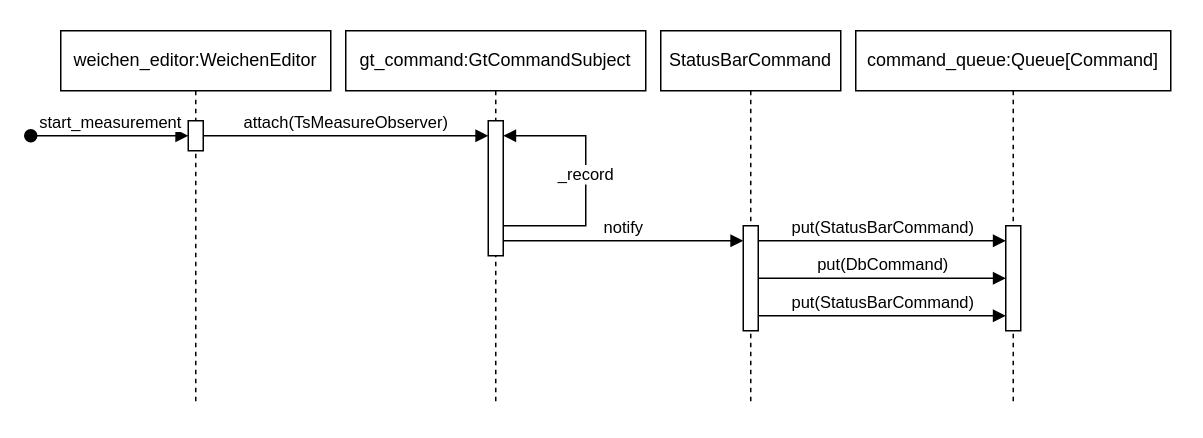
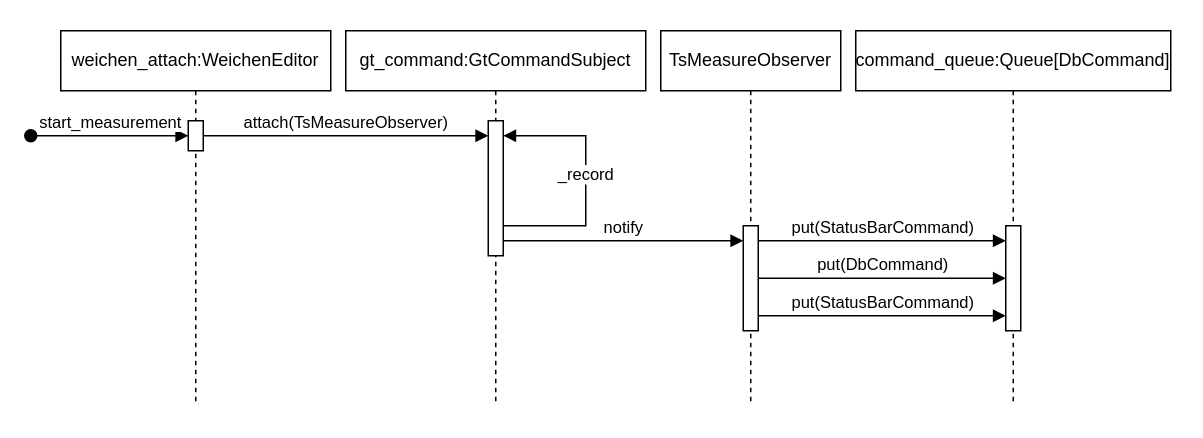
node "weichen_editor:WeichenEditor": label "weichen_editor:WeichenEditor" -> "weichen_attach:WeichenEditor"
node "StatusBarCommand": label "StatusBarCommand" -> "TsMeasureObserver"
node "command_queue:Queue[Command]": label "command_queue:Queue[Command]" -> "command_queue:Queue[DbCommand]"
